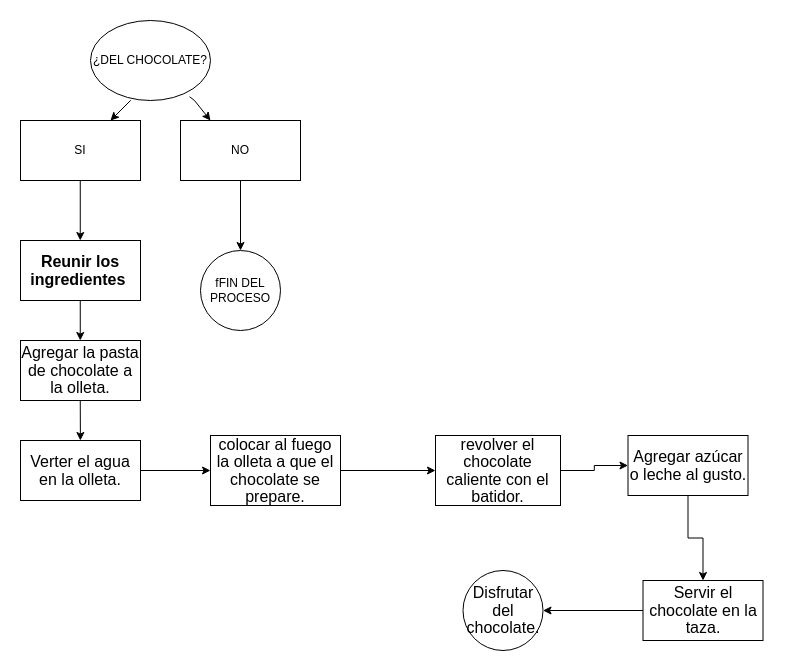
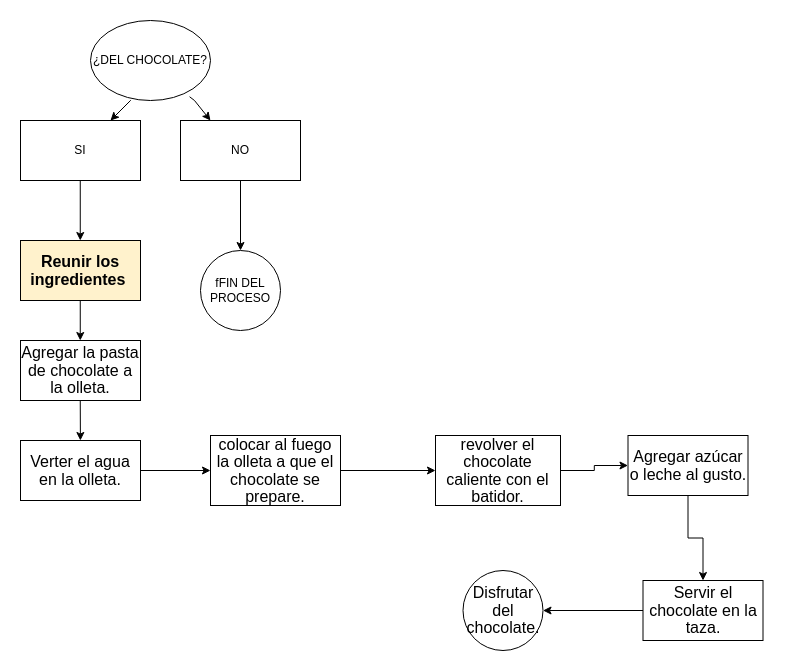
node "Reunir los ingredientes": fillcolor #ffffff -> #fff2cc
